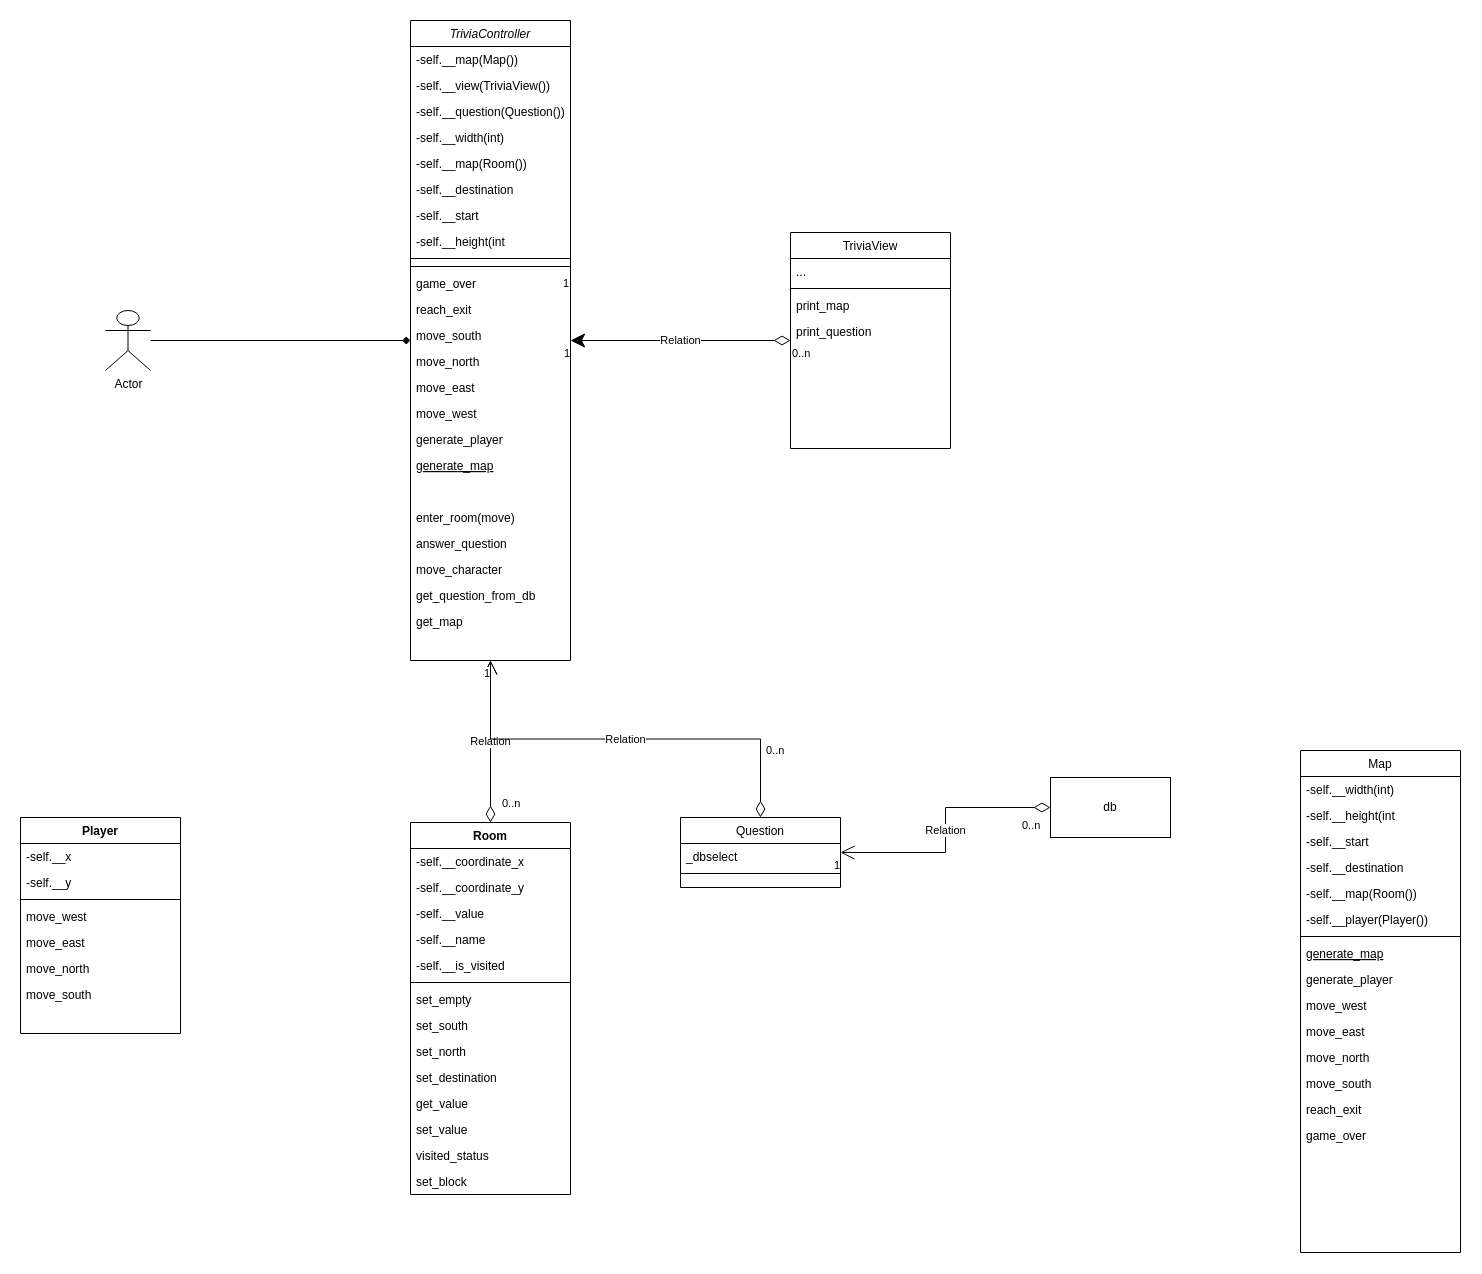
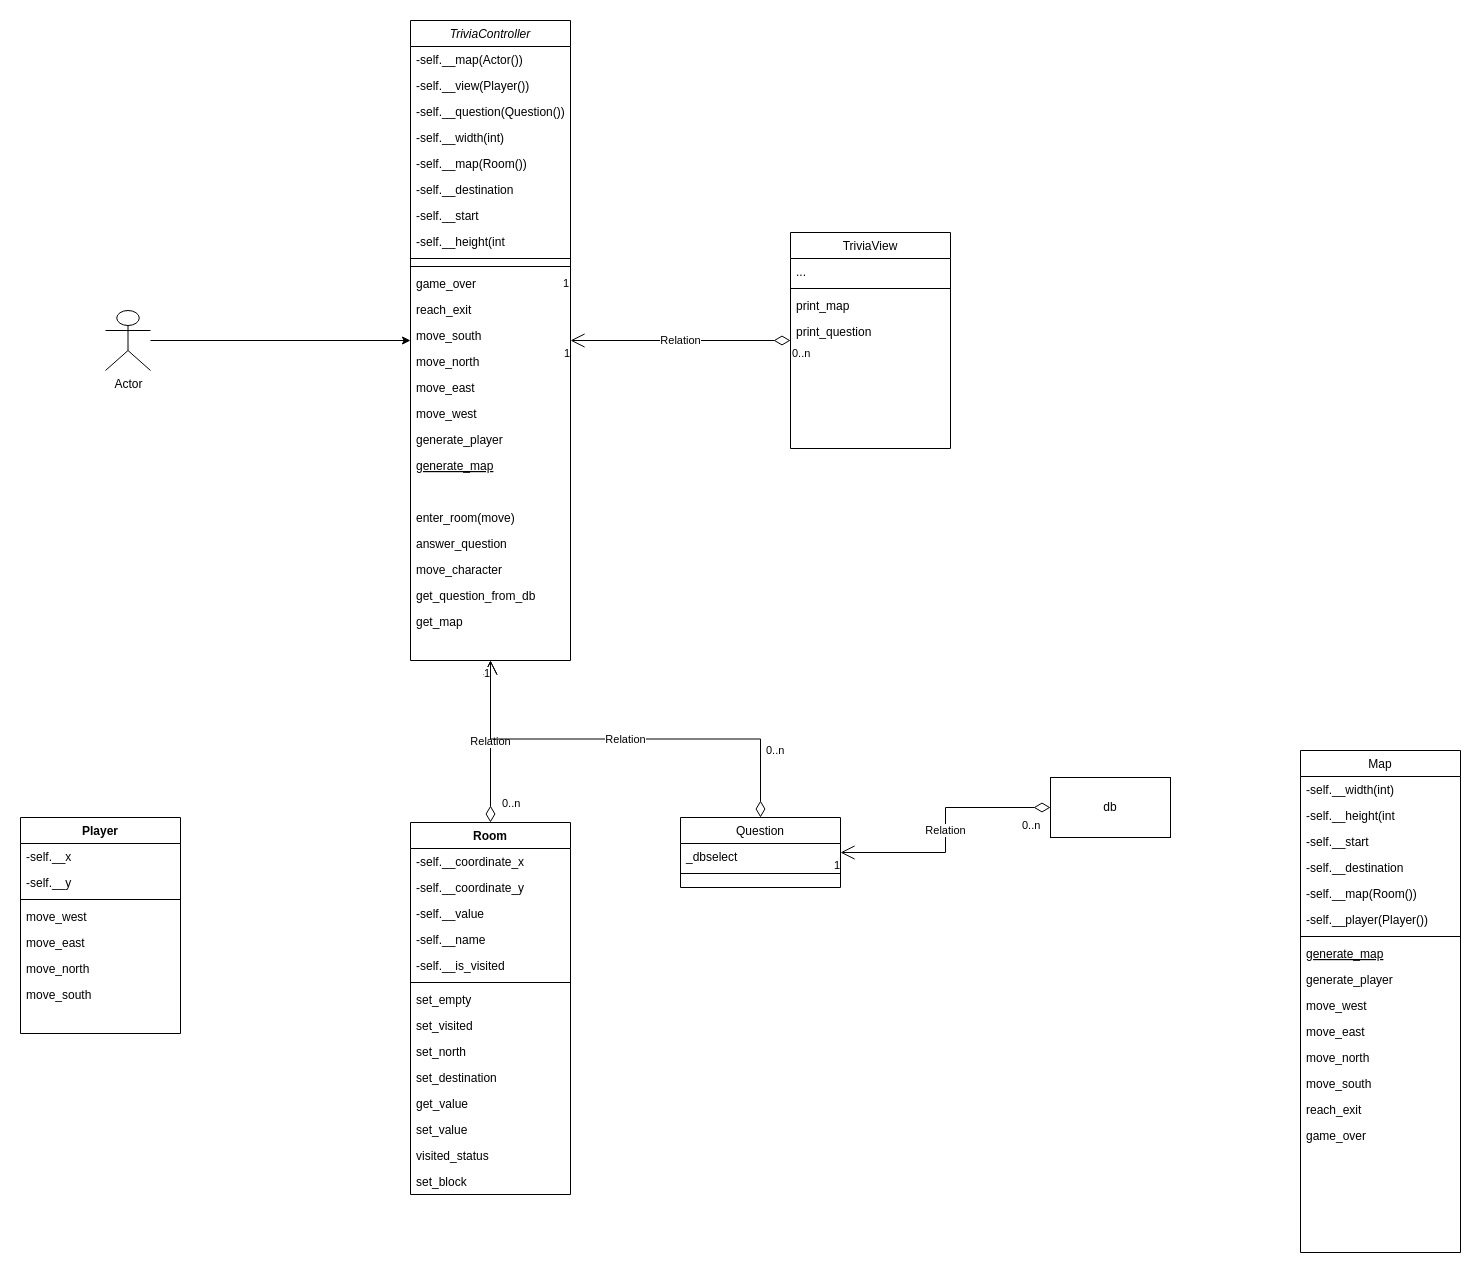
node "-self.__map(Map())": label "-self.__map(Map())" -> "-self.__map(Actor())"
node "-self.__view(TriviaView())": label "-self.__view(TriviaView())" -> "-self.__view(Player())"
edge "Actor" -> "TriviaController": arrowhead diamond -> classic
edge "TriviaController" -- "TriviaView": arrowhead classic -> open
node "set_south": label "set_south" -> "set_visited"
